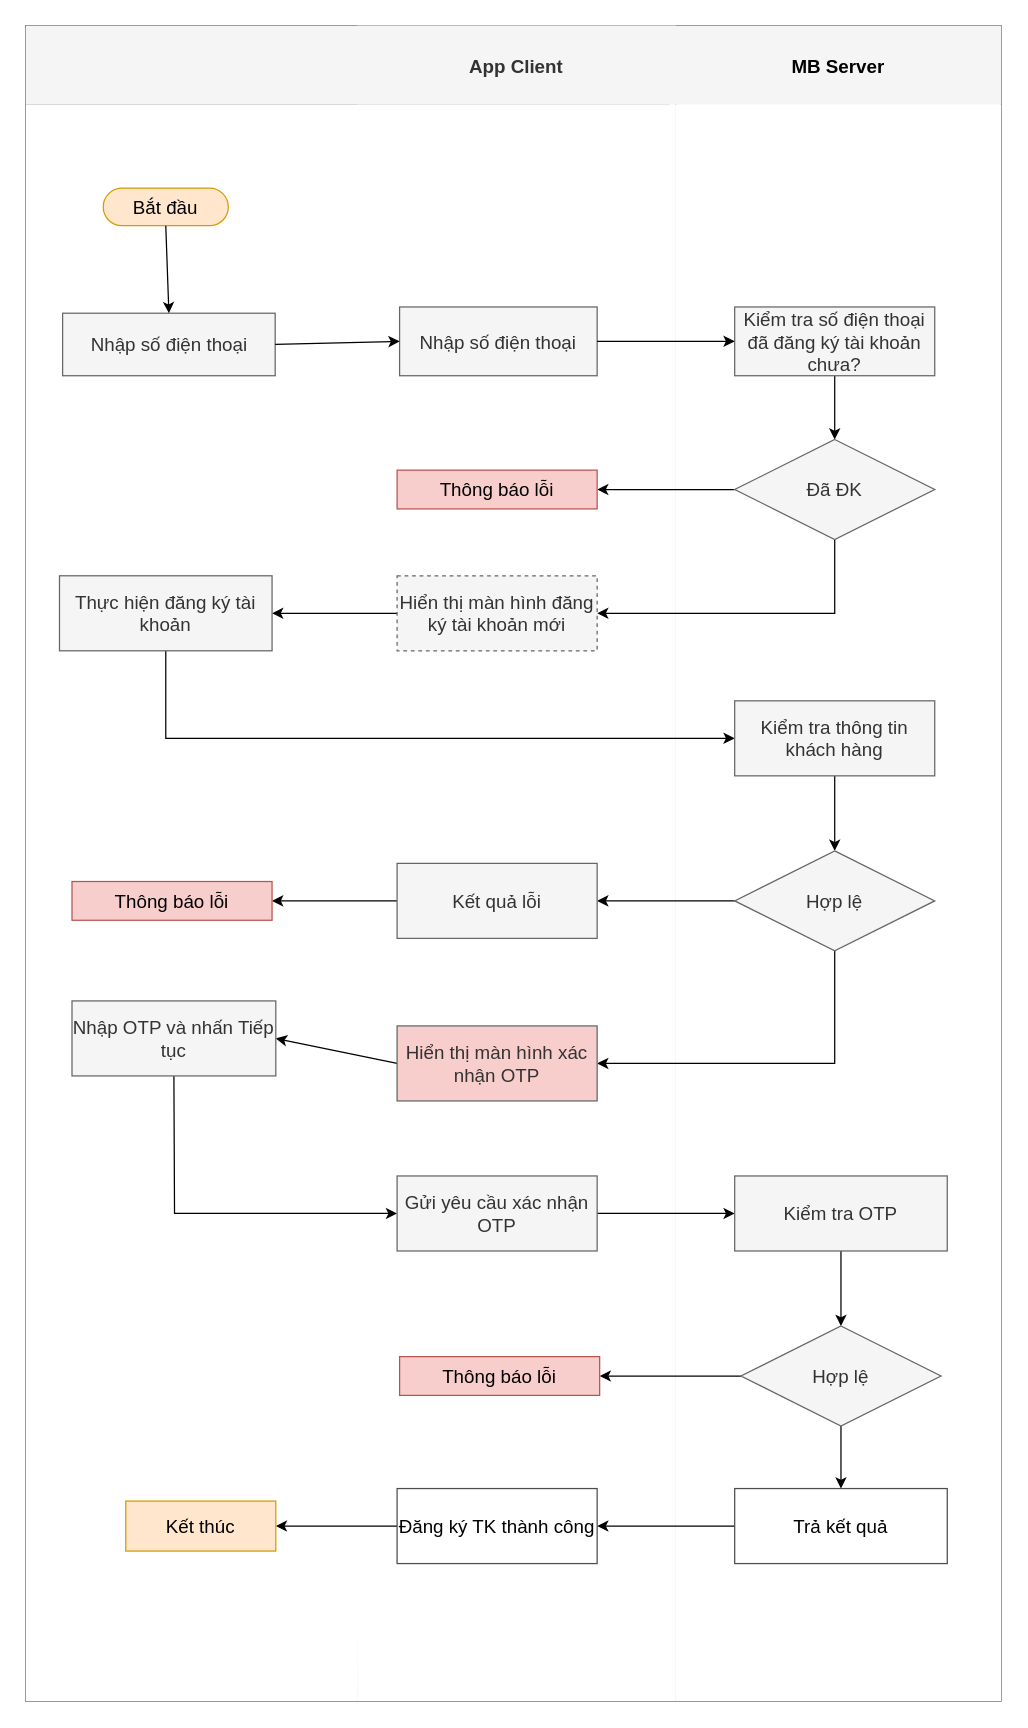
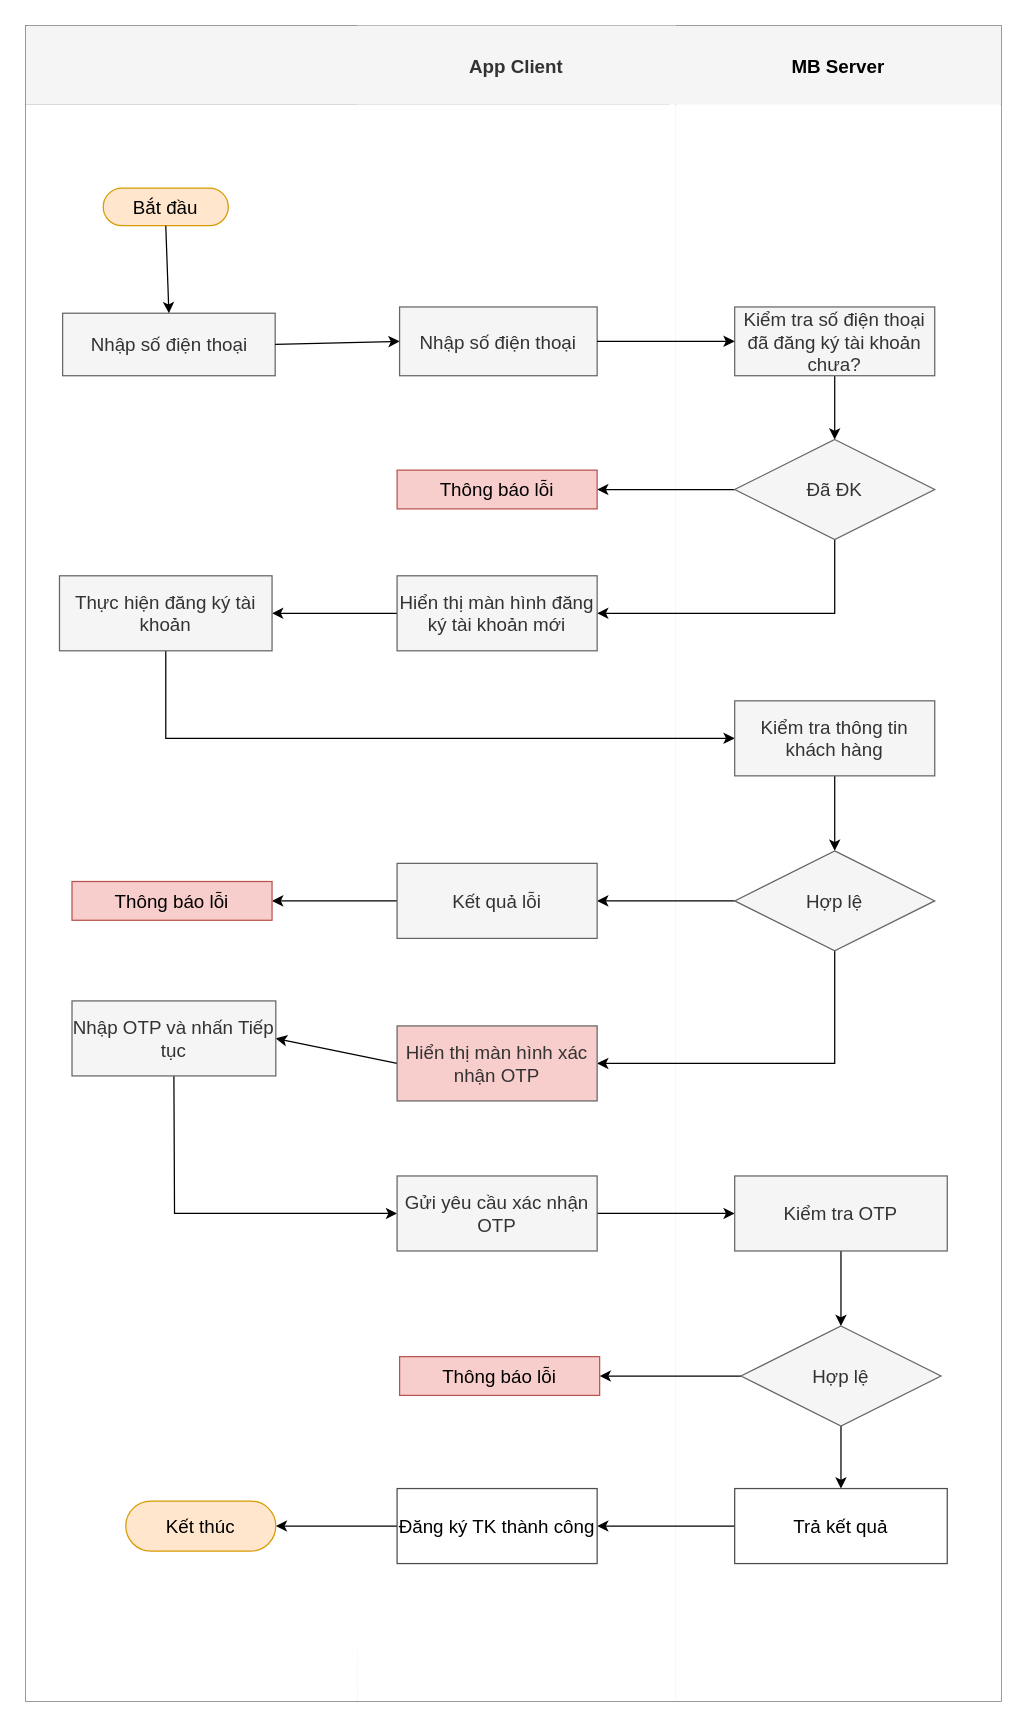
node "Hiển thị màn hình đăng ký tài khoản mới": style dashed -> solid
node "Kết thúc": shape rectangle -> rounded rectangle
